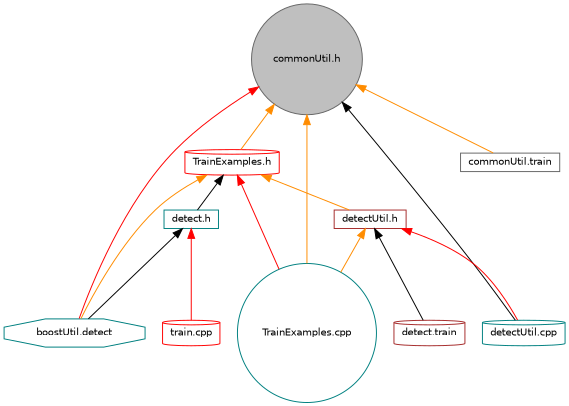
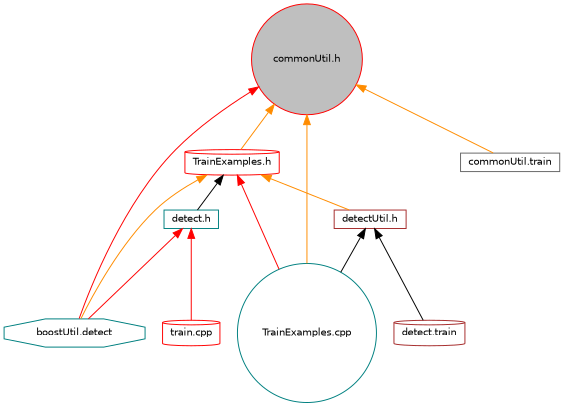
node "commonUtil.h": color gray40 -> red
edge "TrainExamples.cpp" -> "detectUtil.h": color darkorange -> black
edge "boostUtil.detect" -> "detect.h": color black -> red
node "detectUtil.cpp": removed
